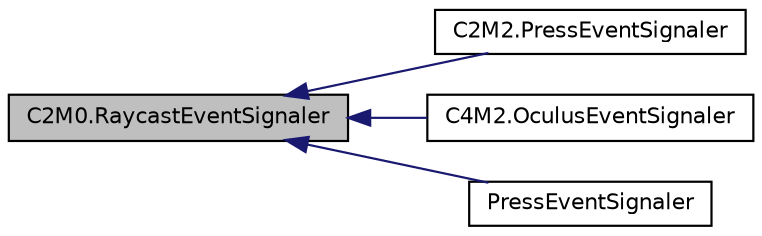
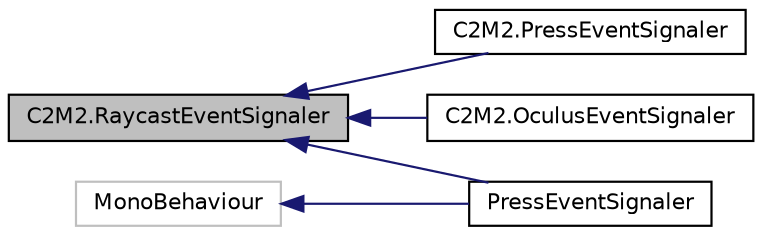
node "C2M0.RaycastEventSignaler": label "C2M0.RaycastEventSignaler" -> "C2M2.RaycastEventSignaler"
node "C4M2.OculusEventSignaler": label "C4M2.OculusEventSignaler" -> "C2M2.OculusEventSignaler"
node "MonoBehaviour": added
